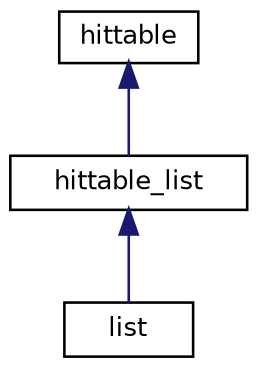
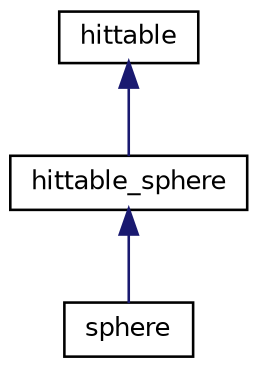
node "hittable_list": label "hittable_list" -> "hittable_sphere"
node "list": label "list" -> "sphere"
